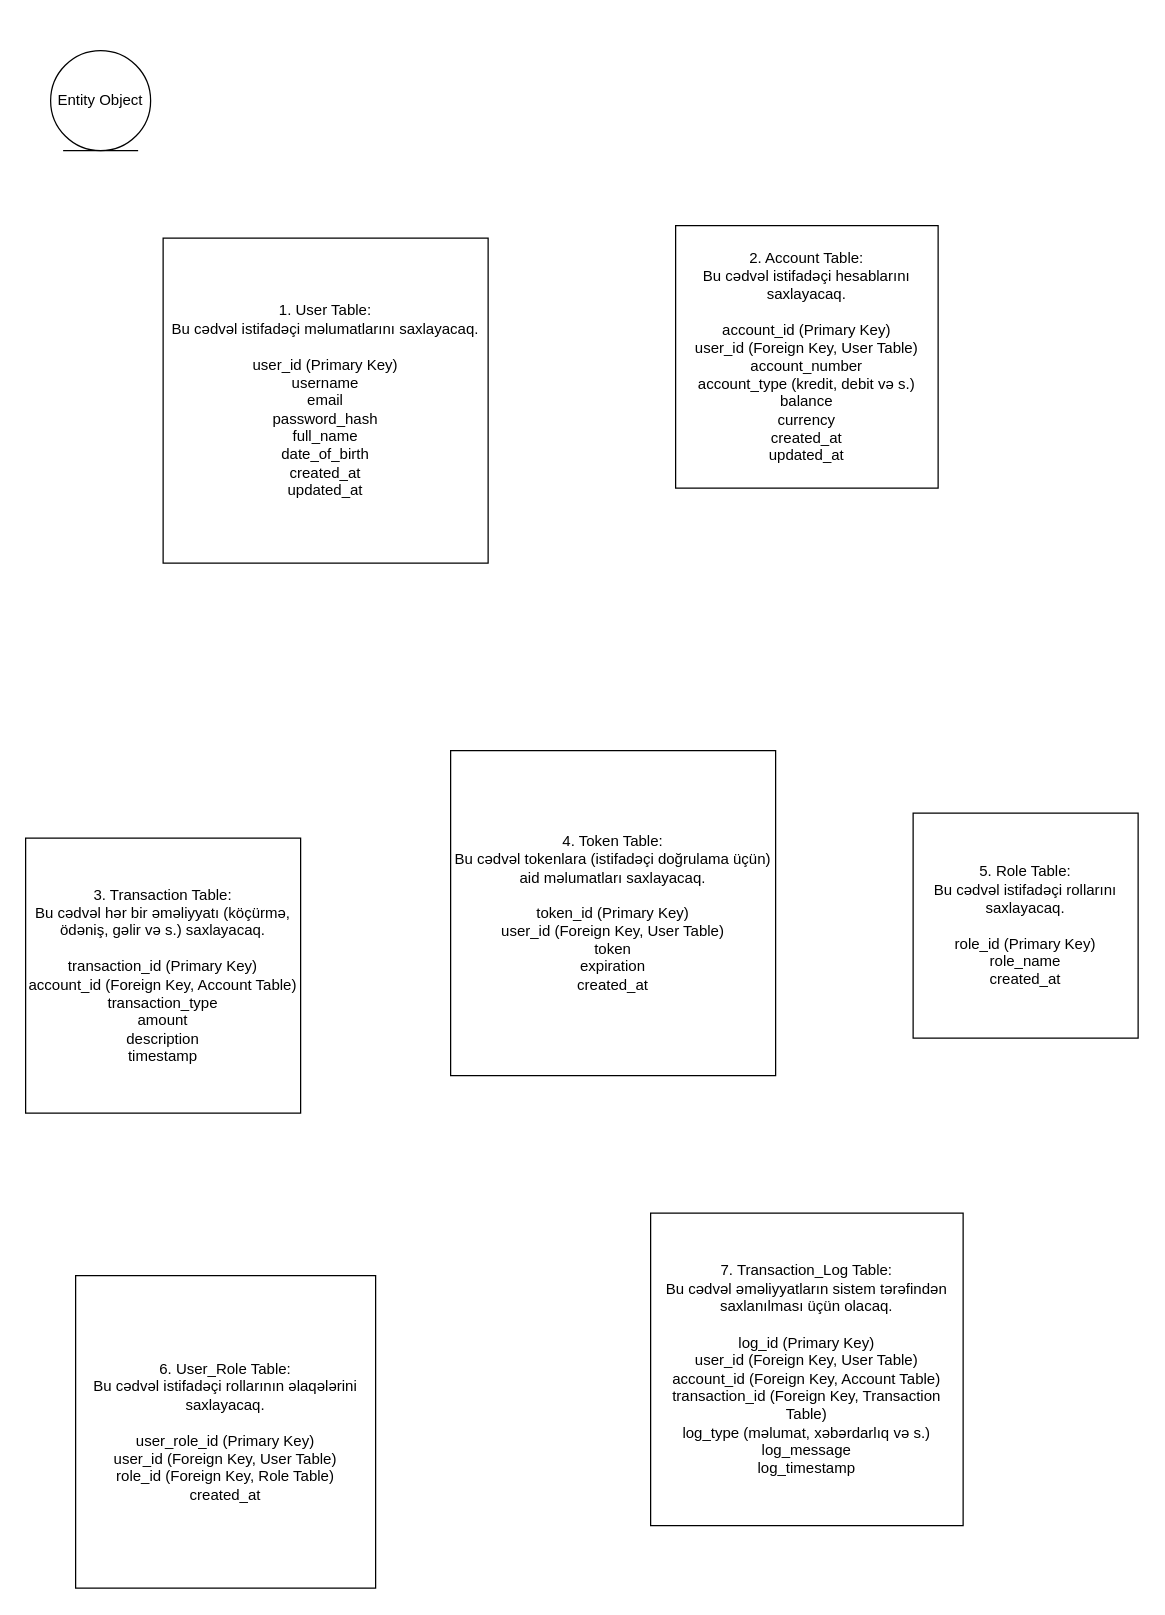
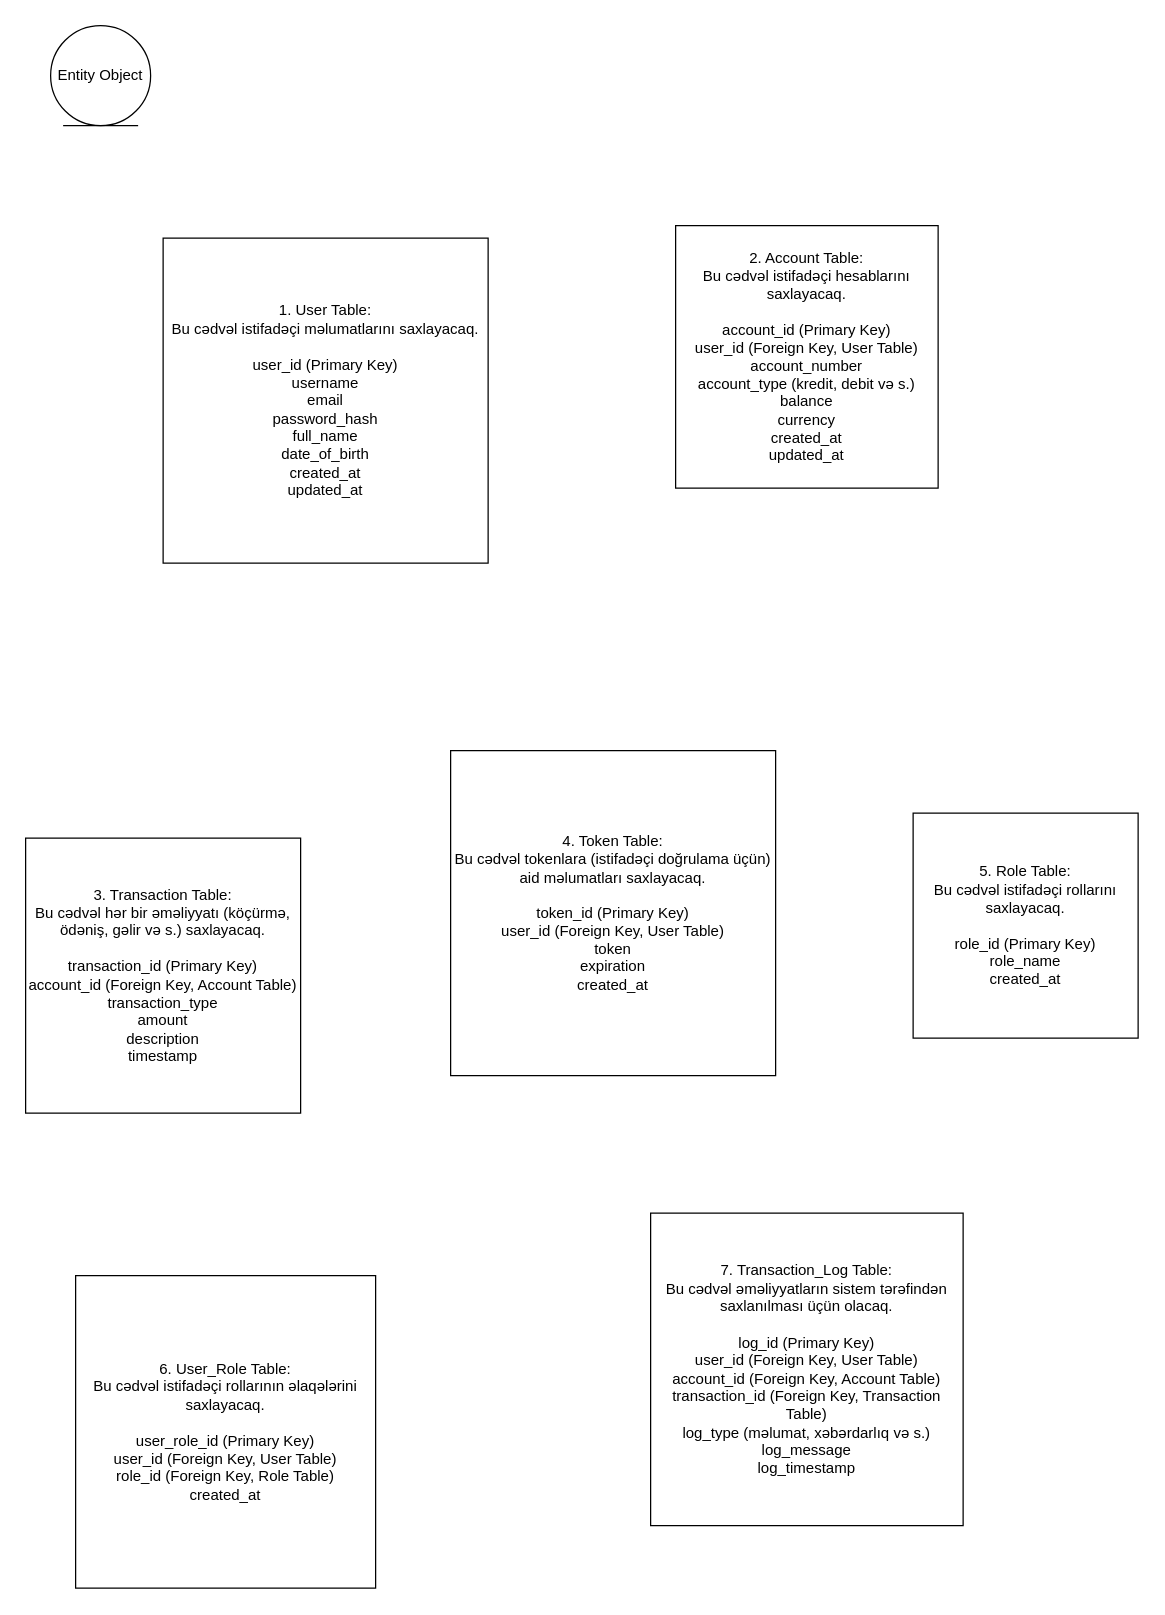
node "Entity Object": moved (101, 101) -> (101, 76)
